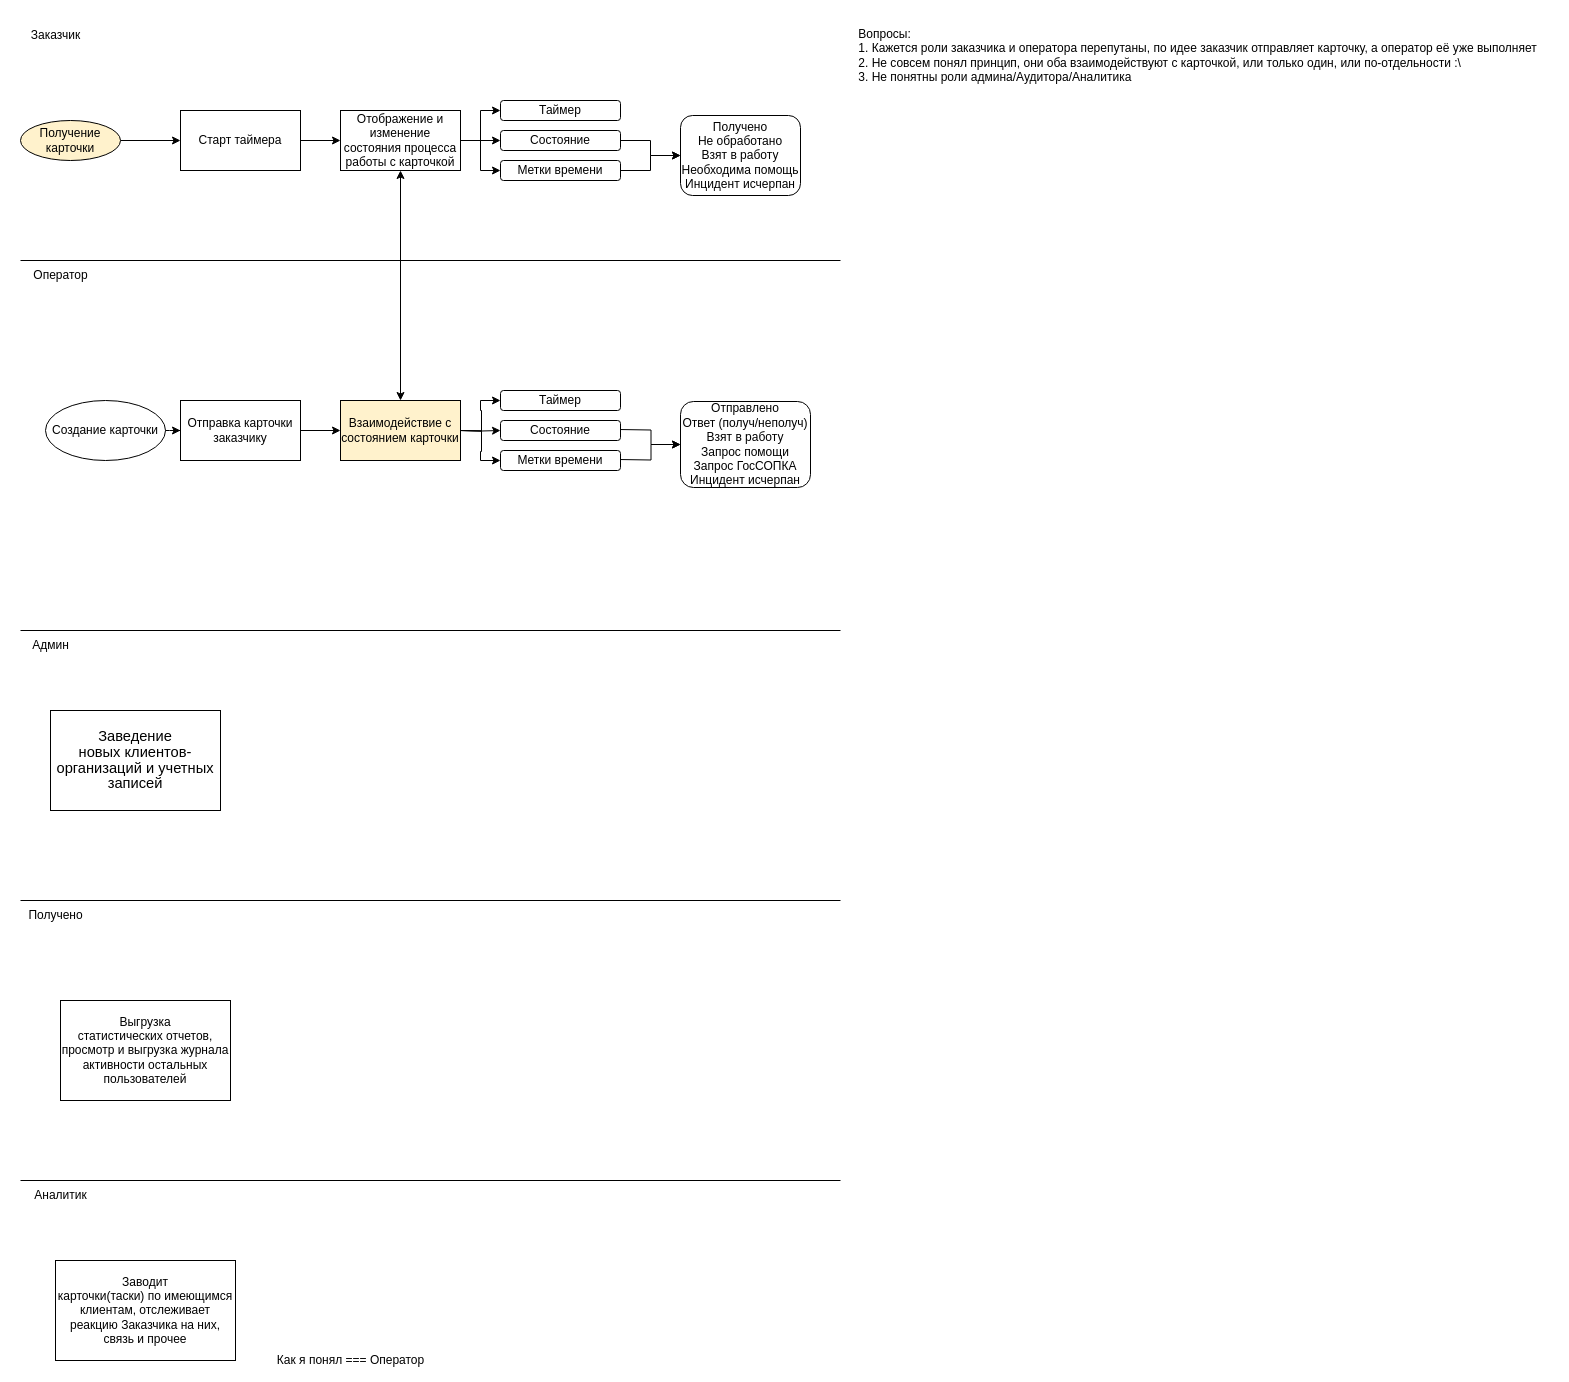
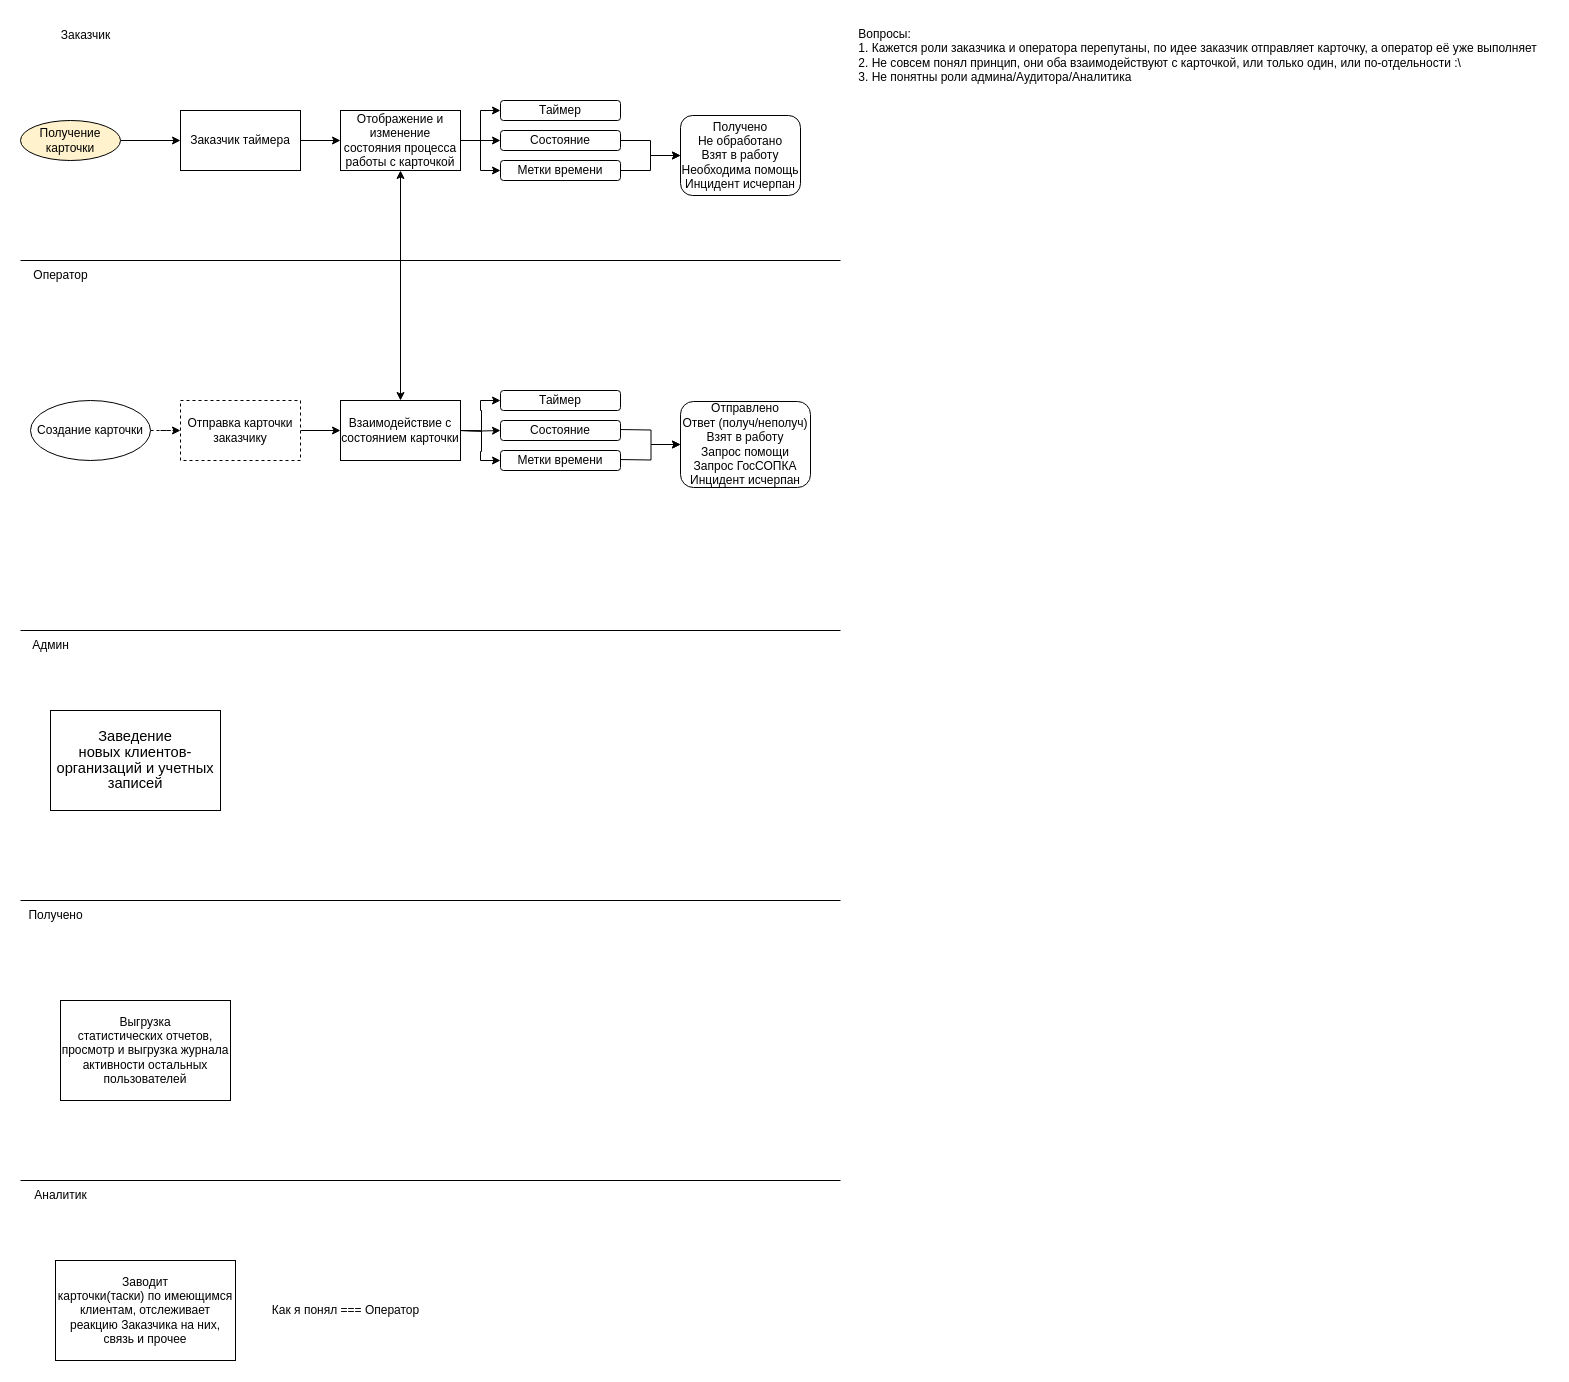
node "Заказчик": moved (56, 36) -> (86, 36)
node "Старт таймера": label "Старт таймера" -> "Заказчик таймера"
node "Создание карточки": moved (106, 431) -> (91, 431)
node "Отправка карточки заказчику": style solid -> dashed
node "Взаимодействие с состоянием карточки": fillcolor #fff2cc -> #ffffff
node "Как я понял === Оператор": moved (351, 1361) -> (346, 1311)
